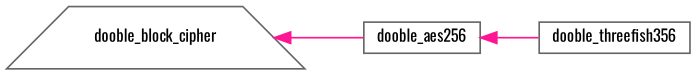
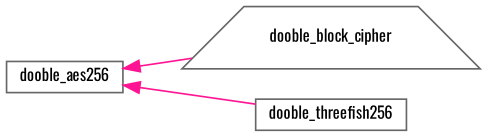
edge "dooble_aes256" -> "dooble_block_cipher": reversed
node "dooble_threefish356": label "dooble_threefish356" -> "dooble_threefish256"
